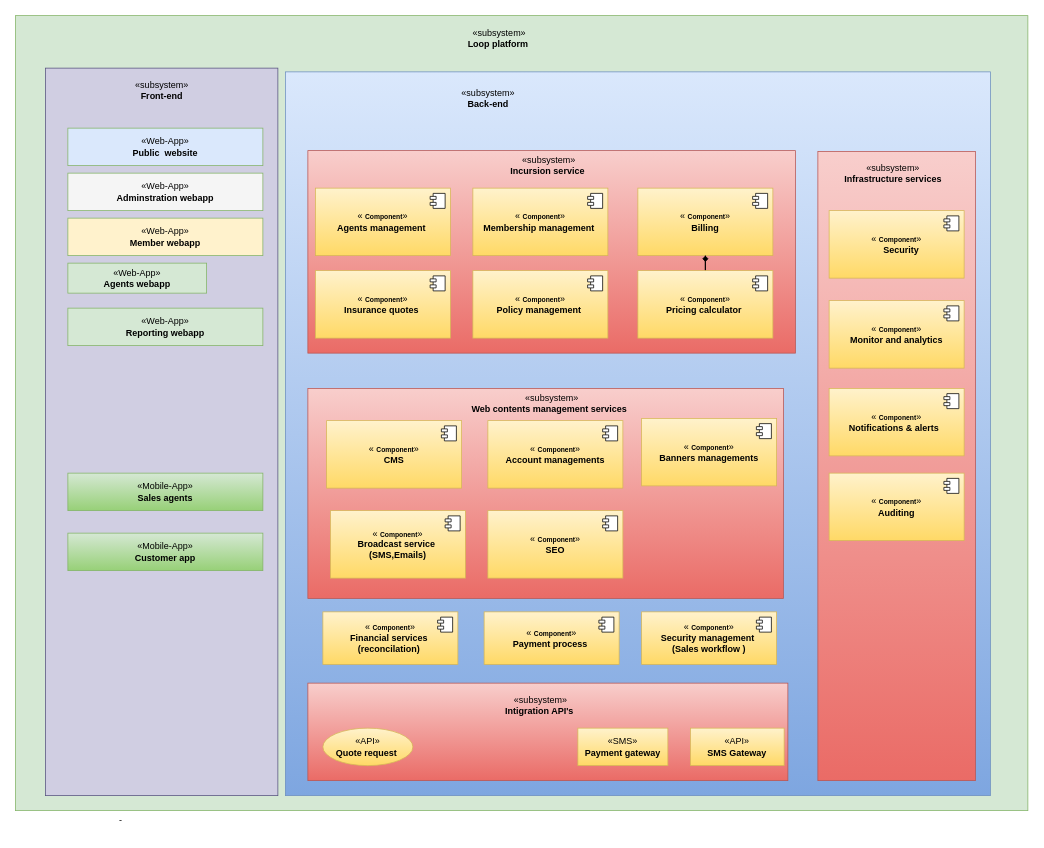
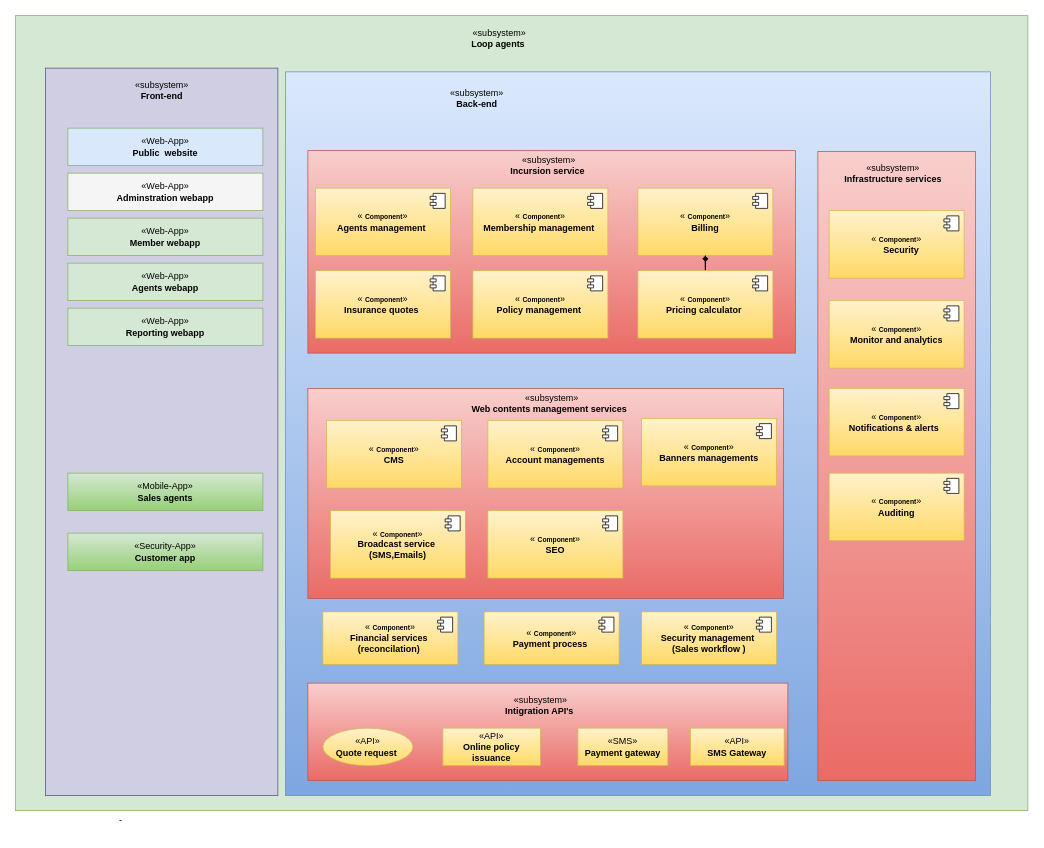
node "«subsystem»Loop platform": label "«subsystem»Loop platform" -> "«subsystem»Loop agents"
node "«subsystem»Back-end": moved (488, 98) -> (477, 98)
node "«Web-App»Member webapp": fillcolor #fff2cc -> #d5e8d4
node "«Web-App»Agents webapp": size 139x30 -> 195x38
node "«Mobile-App»Customer app": label "«Mobile-App»Customer app" -> "«Security-App»Customer app"
node "«API» Online policy issuance": added
